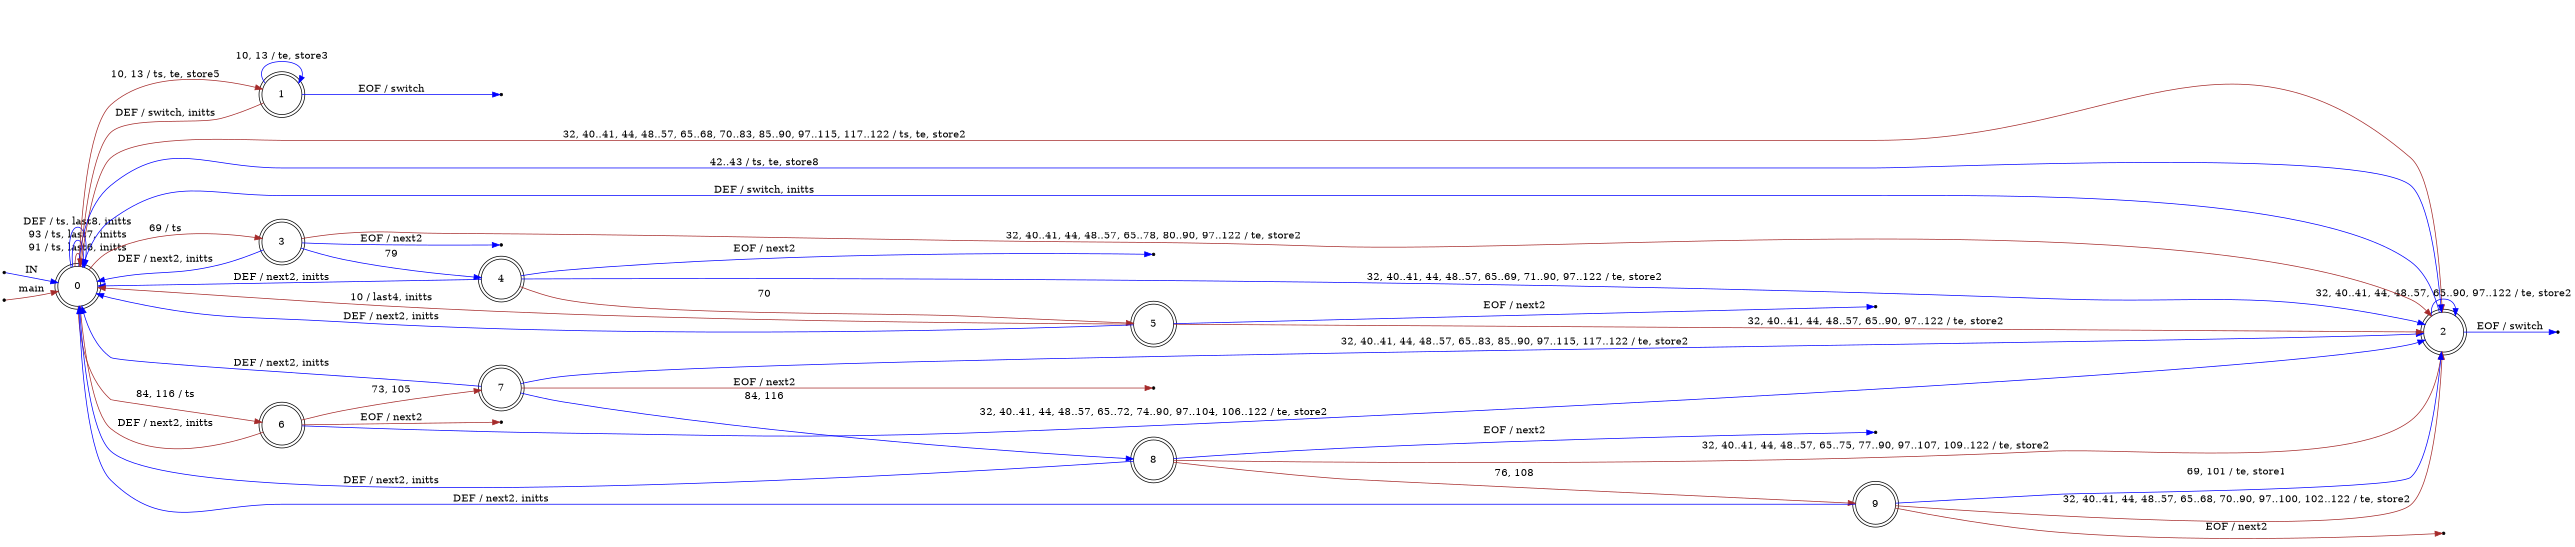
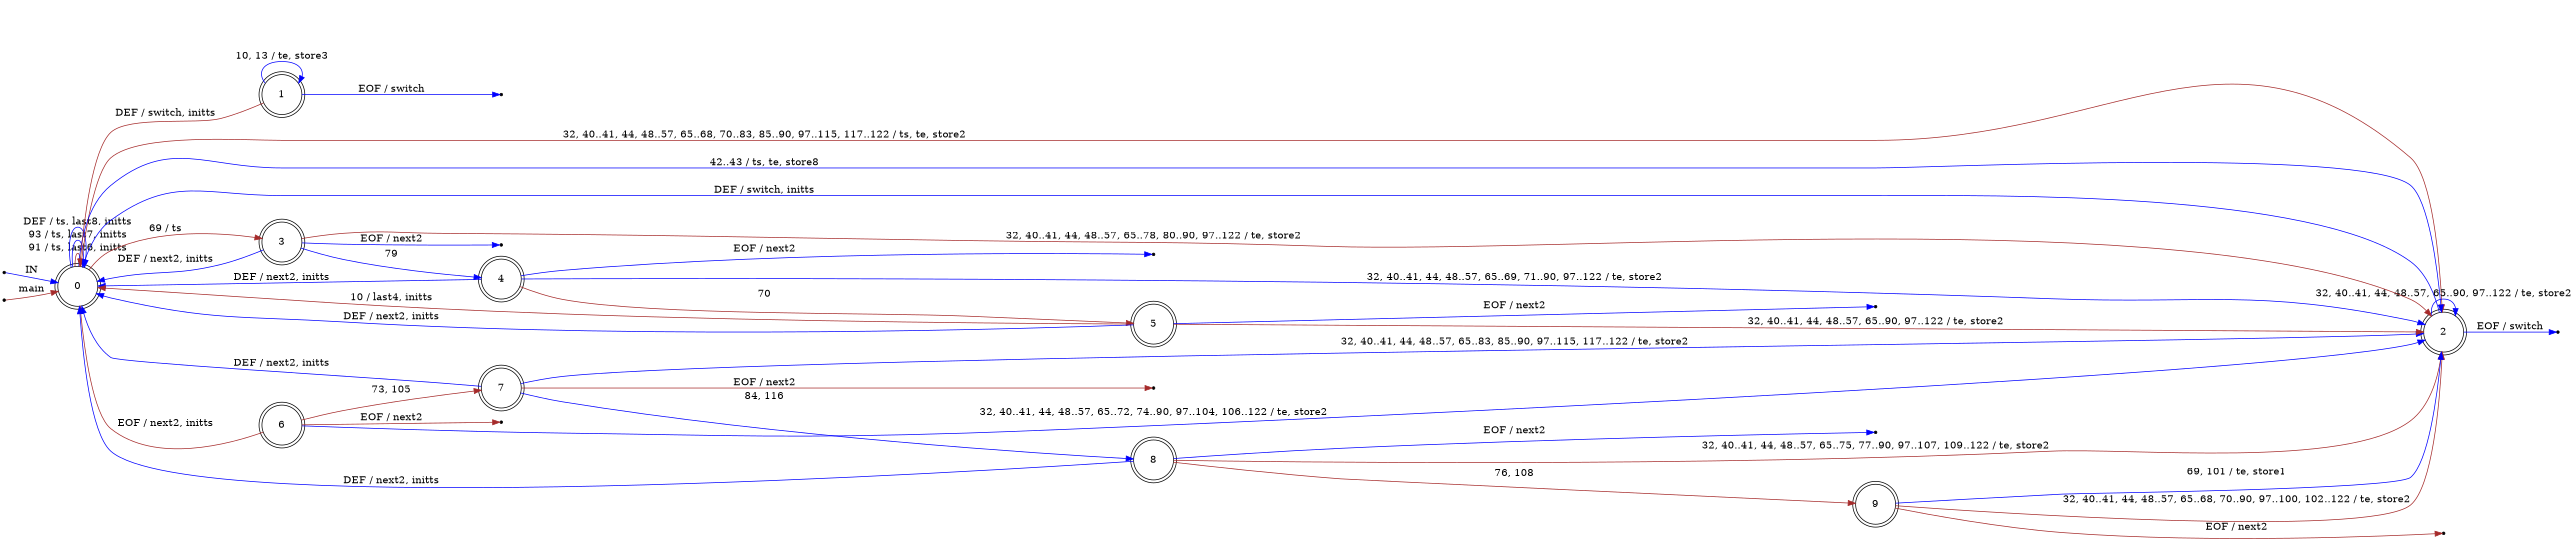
edge "0" -> "1": removed, label "10, 13 / ts, te, store5"
edge "0" -> "6": removed, label "84, 116 / ts"
edge "6" -> "0": label "DEF / next2, initts" -> "EOF / next2, initts"
edge "9" -> "0": removed, label "DEF / next2, initts"
